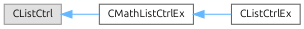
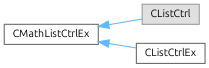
edge "CMathListCtrlEx" -> "CListCtrl": reversed
